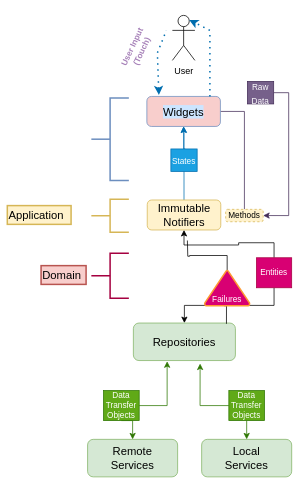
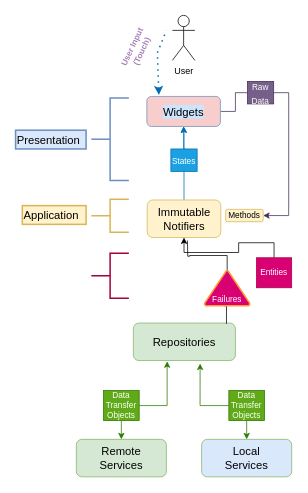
edge "Widgets" -> "User": removed
node "Presentation": added
edge "Widgets" -- "Methods": now "Widgets" -- "Raw Data"
node "Application": moved (39, 215) -> (54, 215)
node "Immutable Notifiers": size 74x30 -> 74x38
node "Methods": style dashed -> solid
node "Domain": removed
edge "Entities" -> "Repositories": removed
node "Remote Services": moved (132, 458) -> (121, 458)
node "Local Services": fillcolor #d5e8d4 -> #dae8fc
